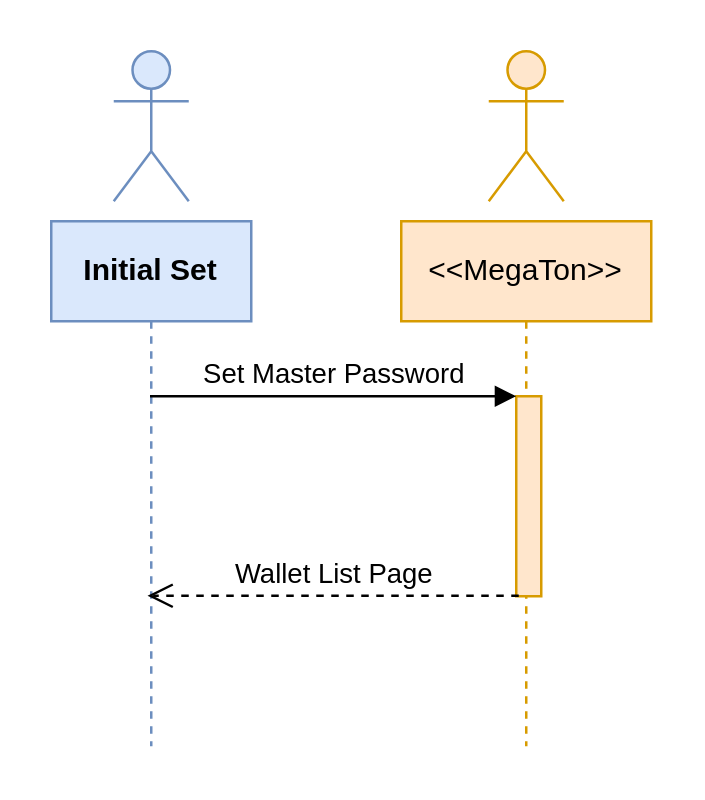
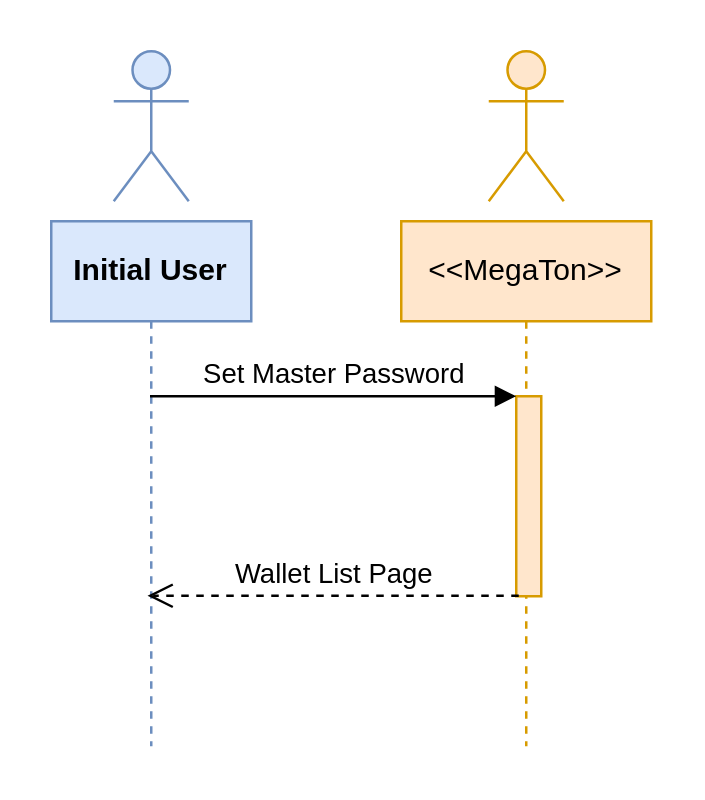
node "Initial Set": label "Initial Set" -> "Initial User"
